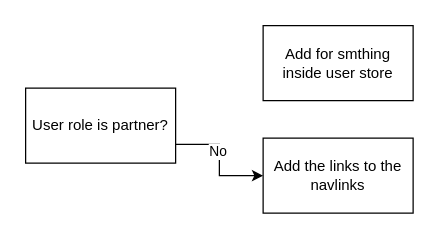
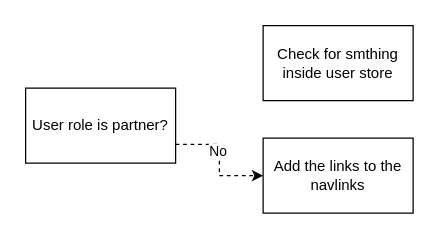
node "Add for smthing inside user store": label "Add for smthing inside user store" -> "Check for smthing inside user store"
edge "User role is partner?" -> "Add the links to the navlinks": style solid -> dashed
